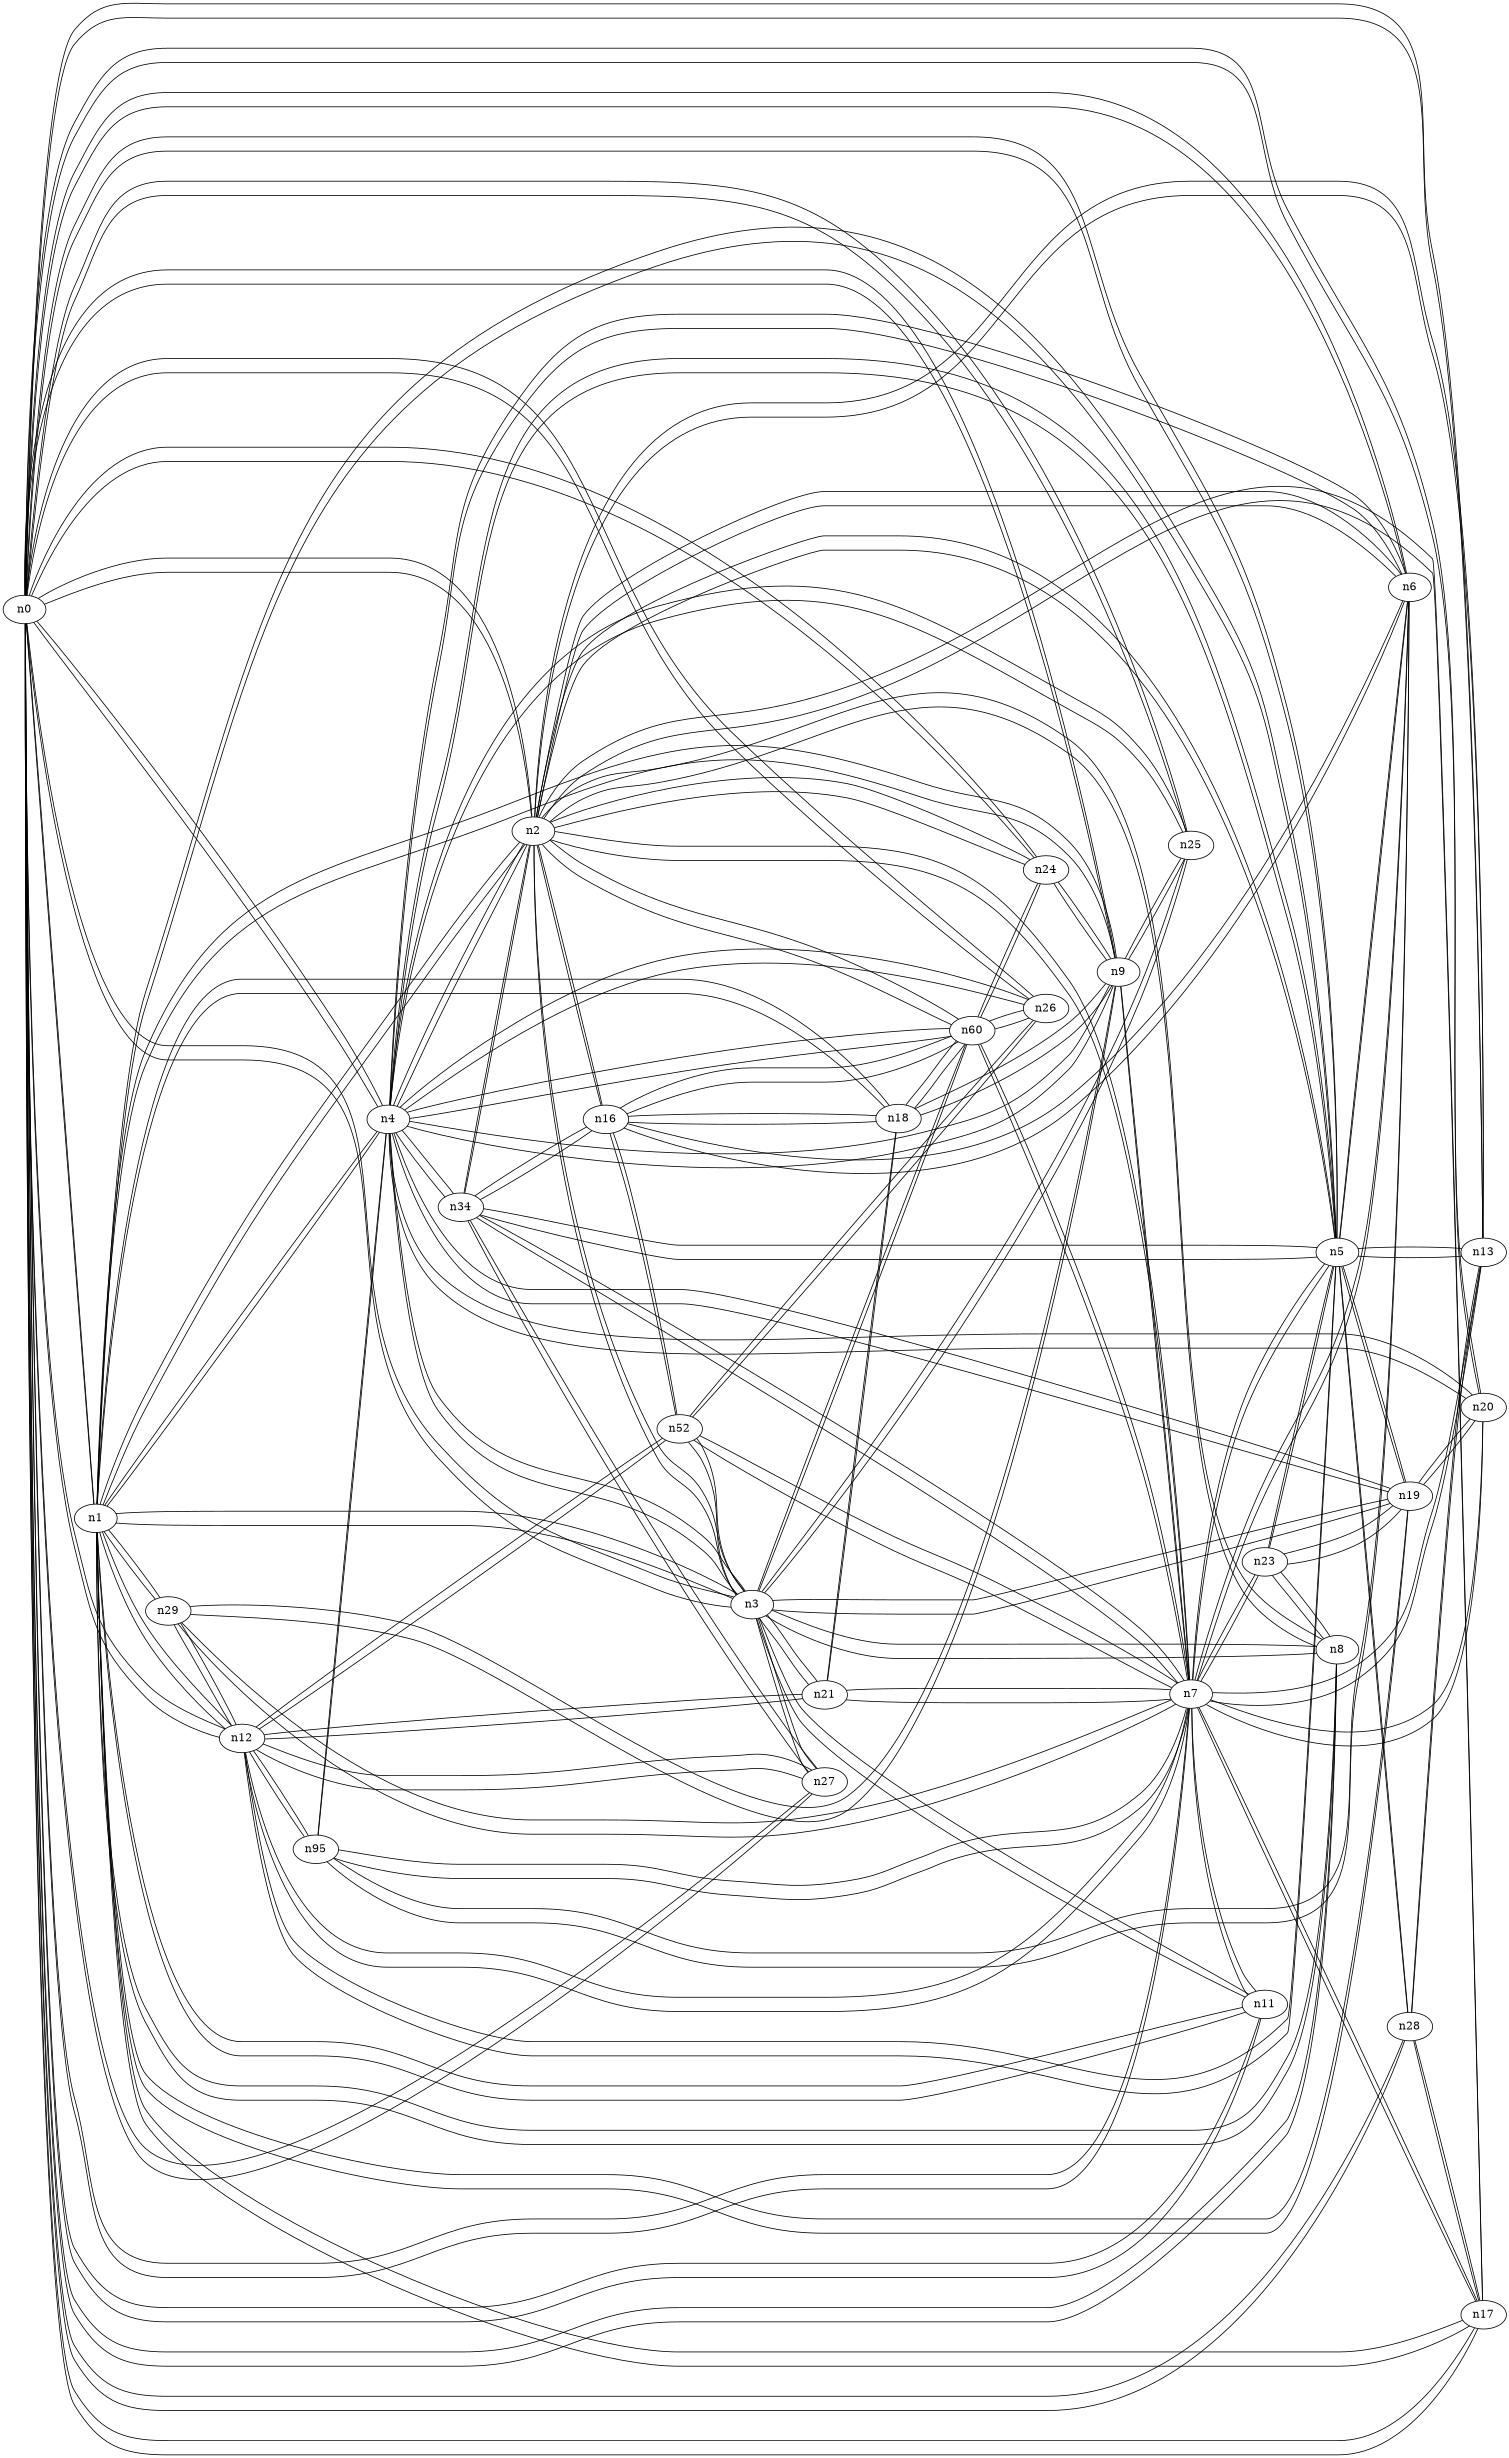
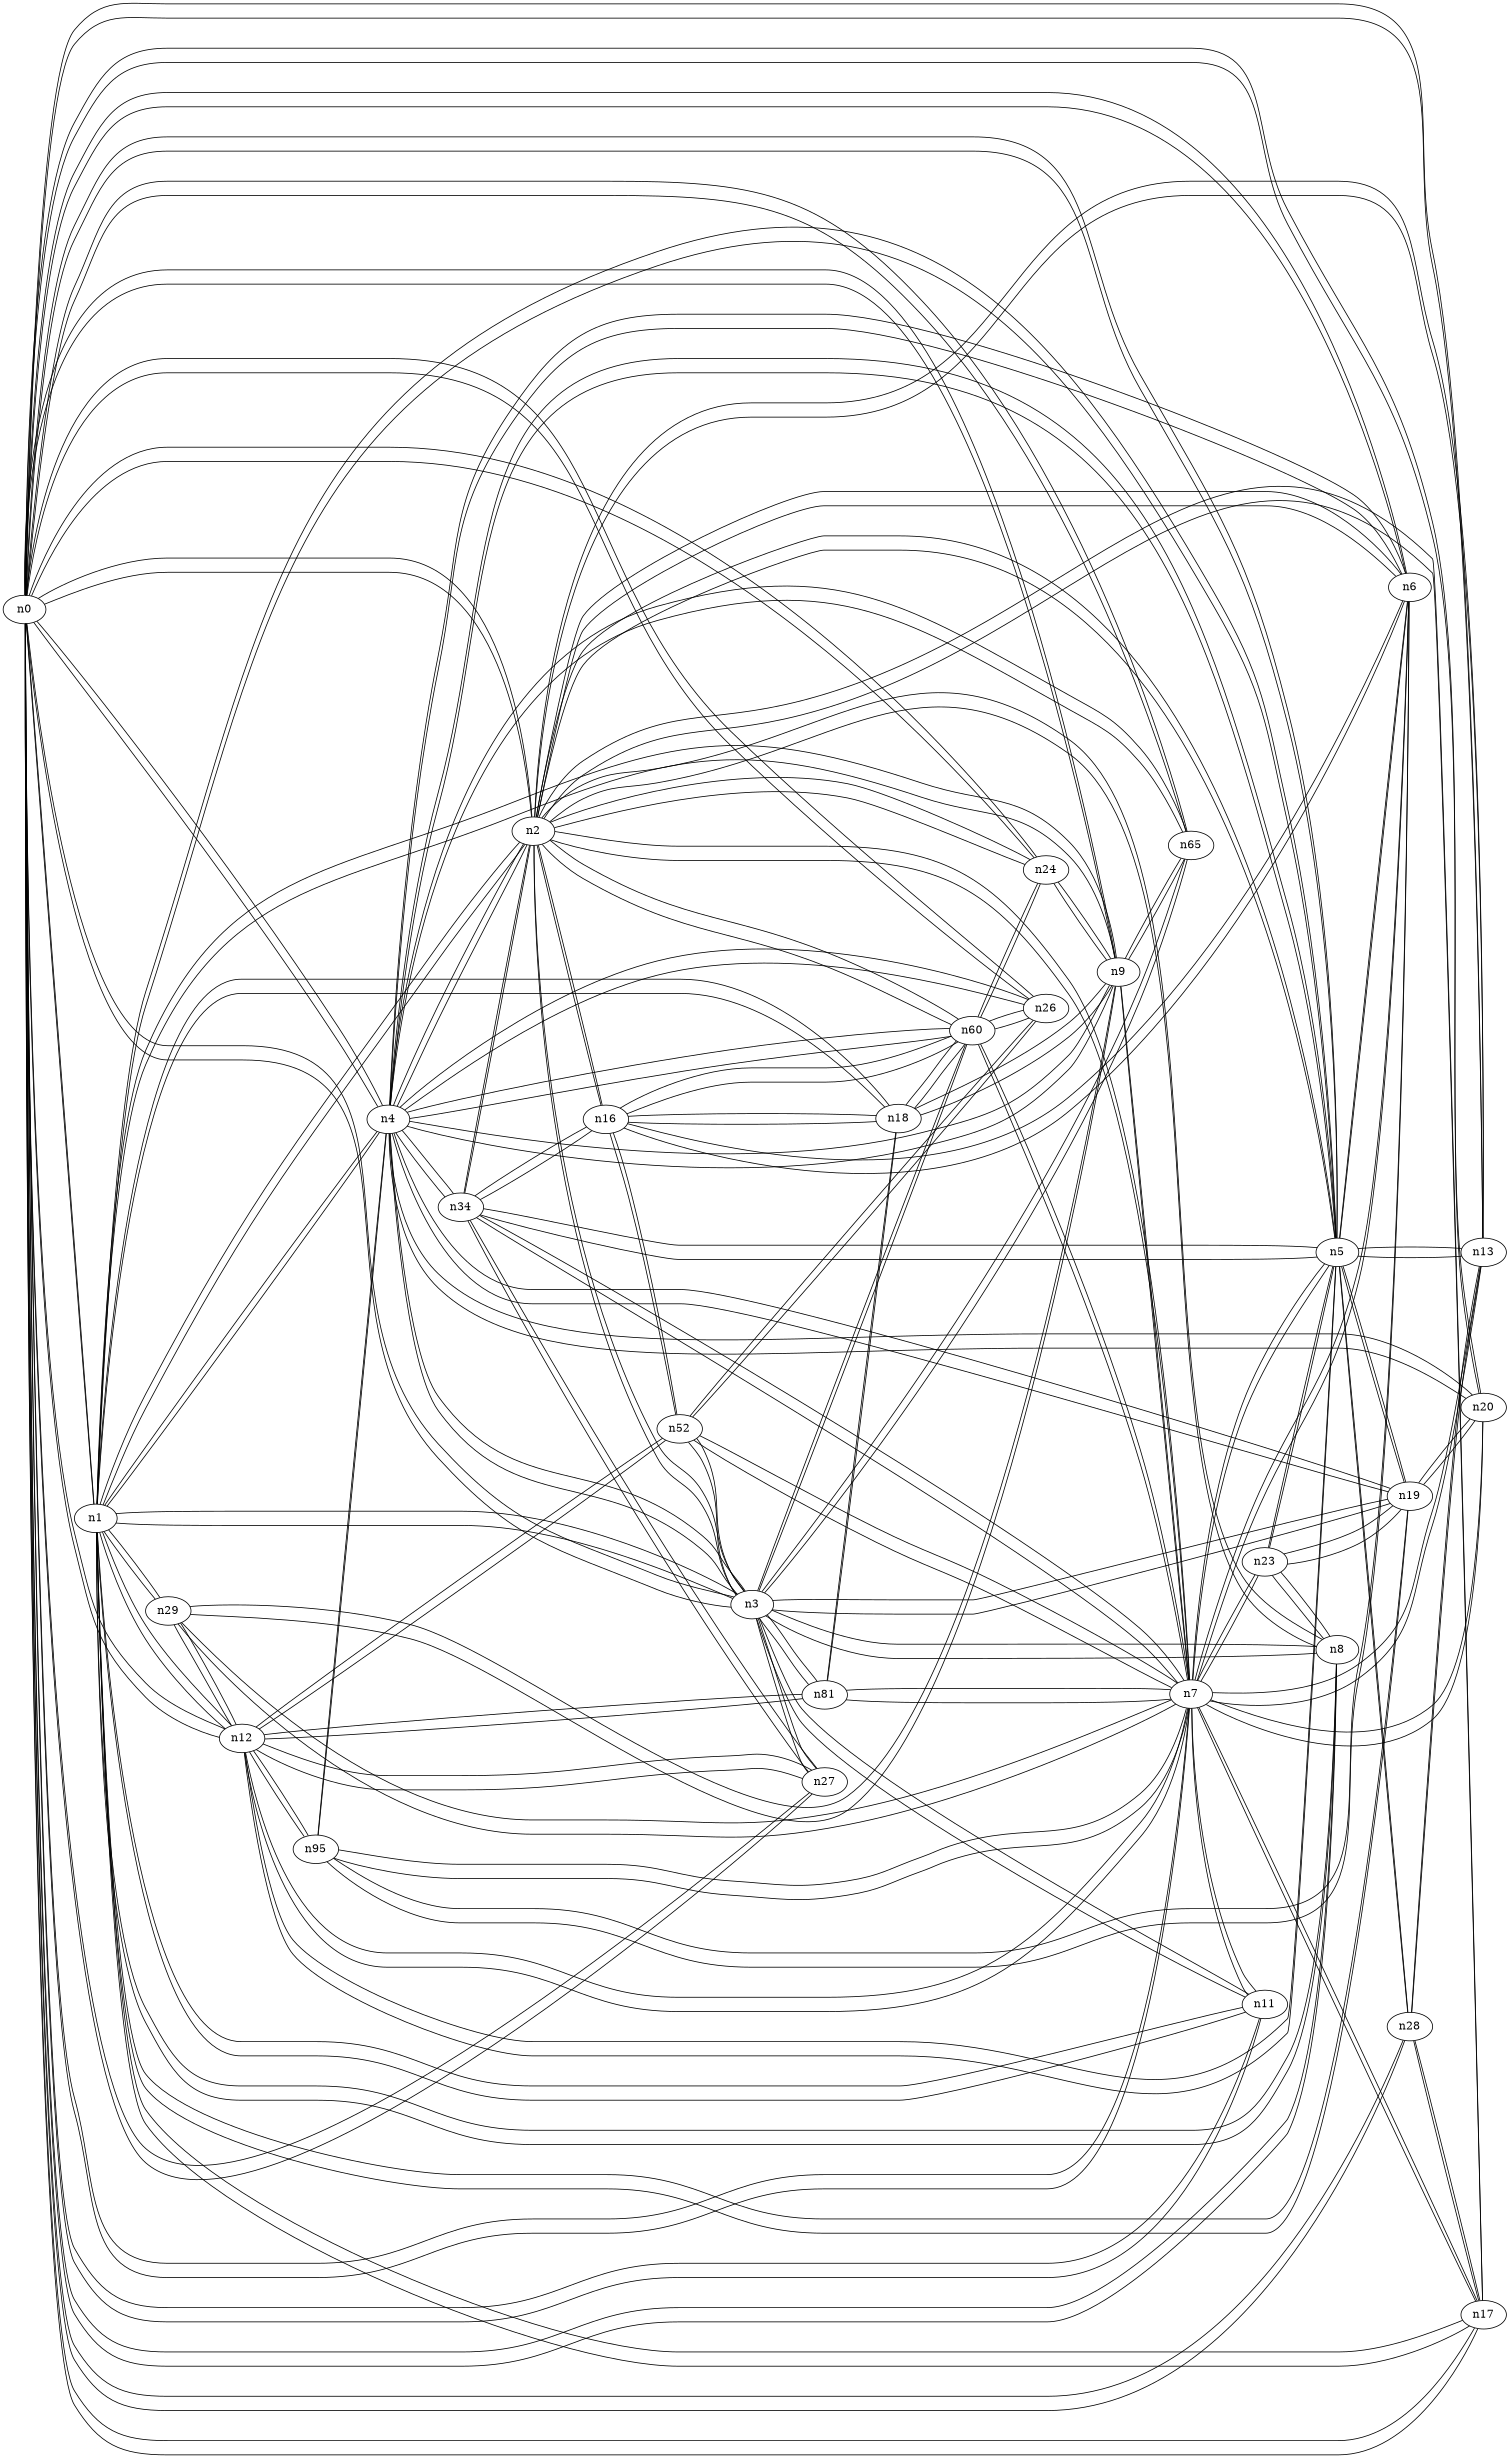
node "n25": label "n25" -> "n65"
node "n21": label "n21" -> "n81"
